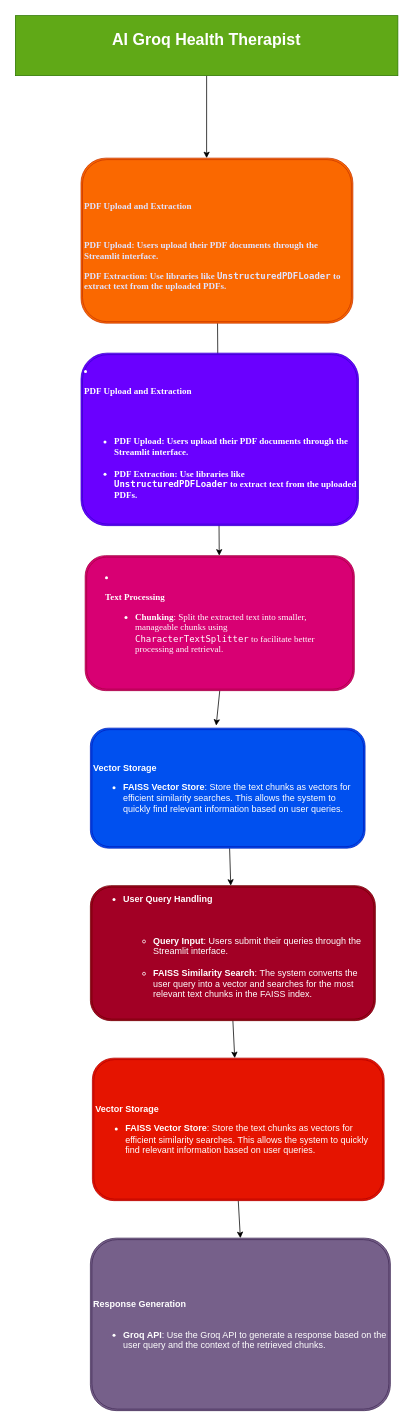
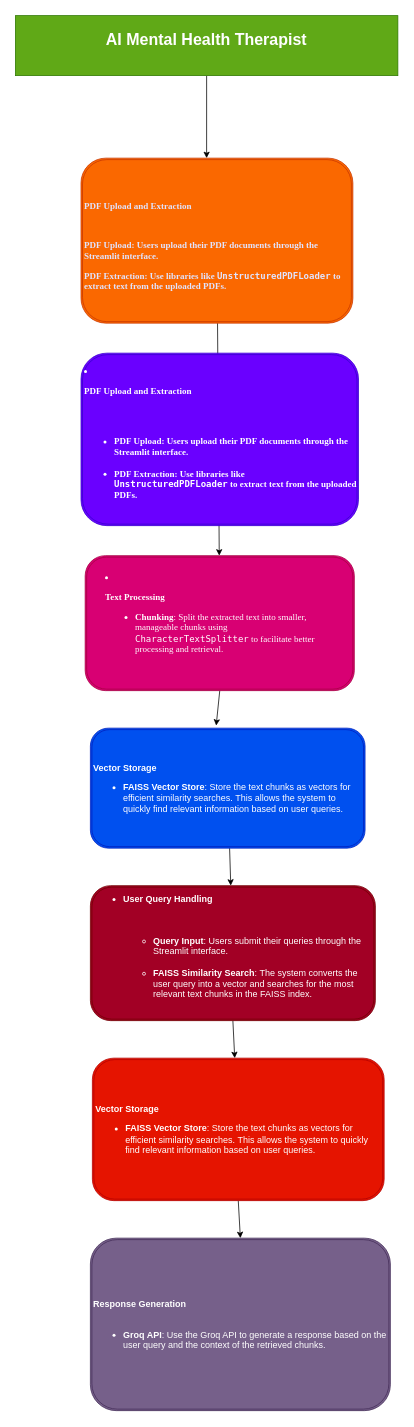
node "AI Groq Health Therapist": label "AI Groq Health Therapist" -> "AI Mental Health Therapist"
